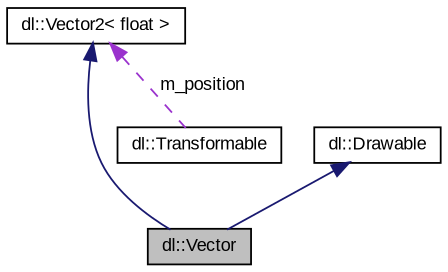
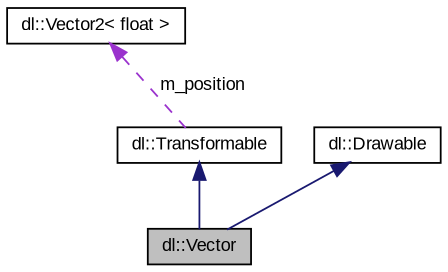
edge "dl::Vector" -> "dl::Vector2< float >": now "dl::Vector" -> "dl::Transformable"
